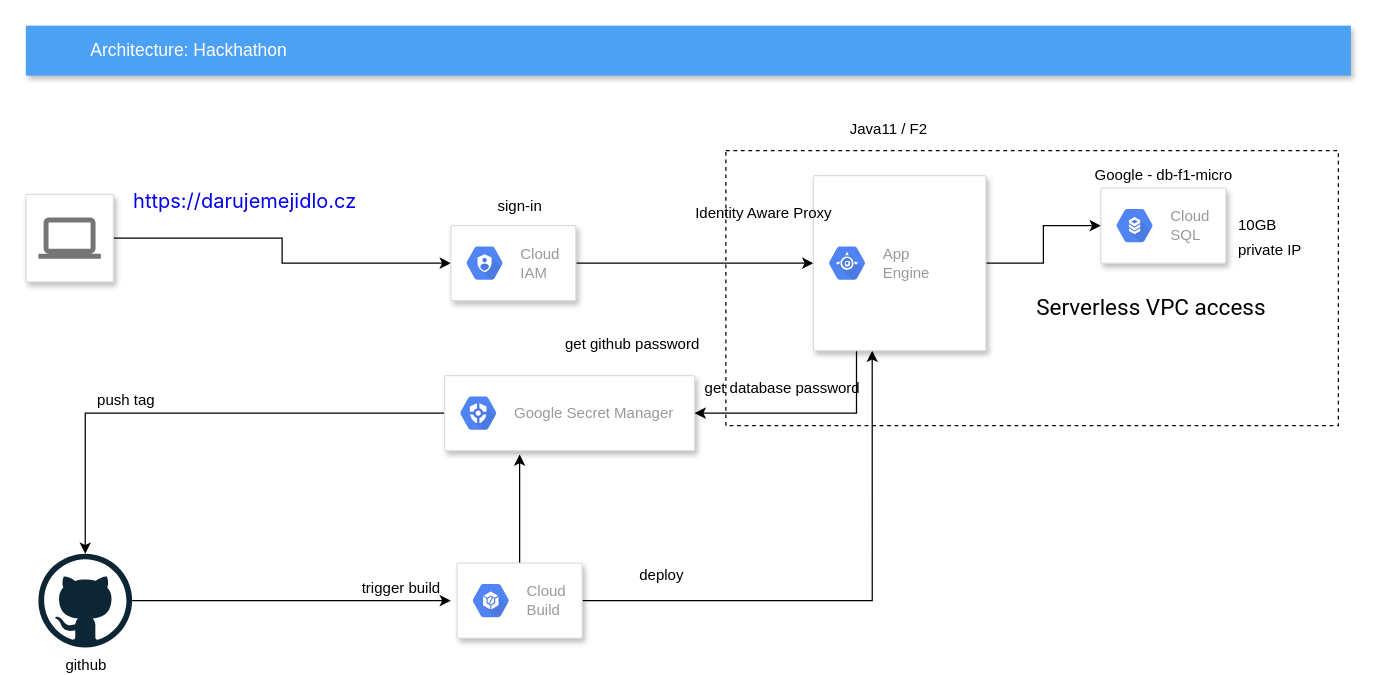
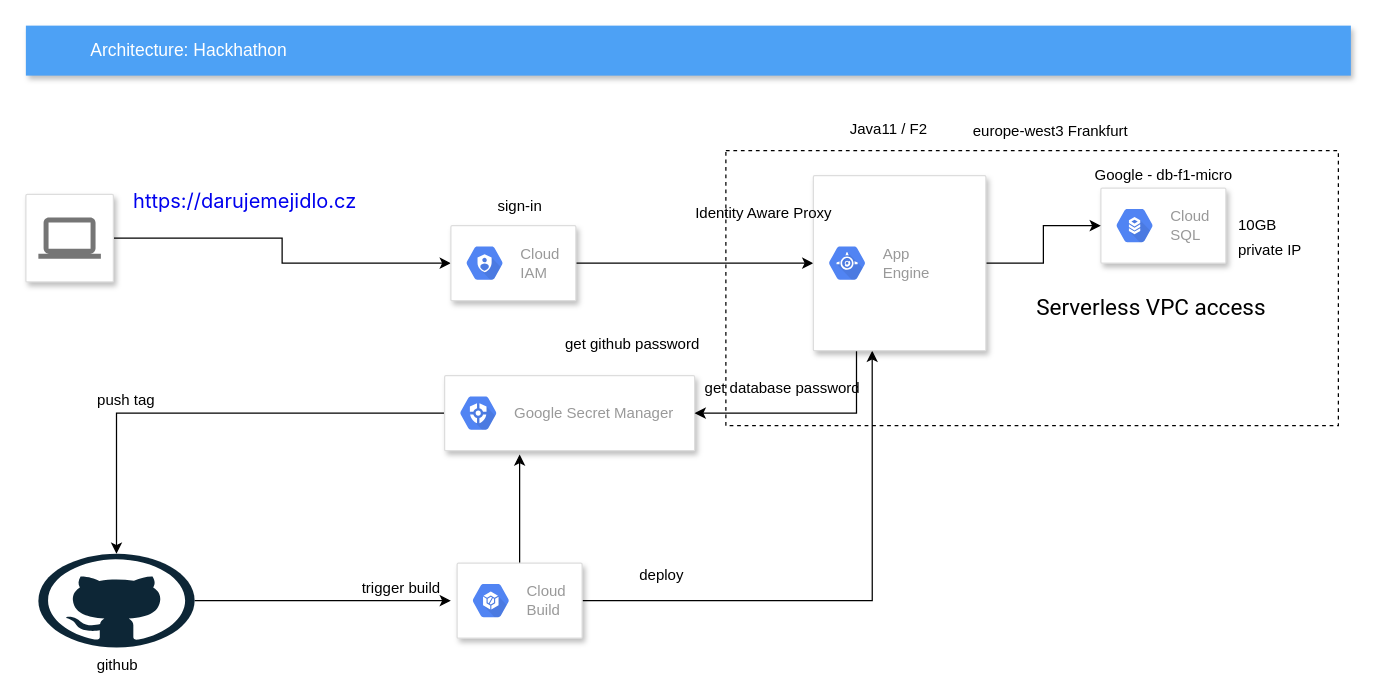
node "europe-west3 Frankfurt": added
node "github": size 94x94 -> 156x94
